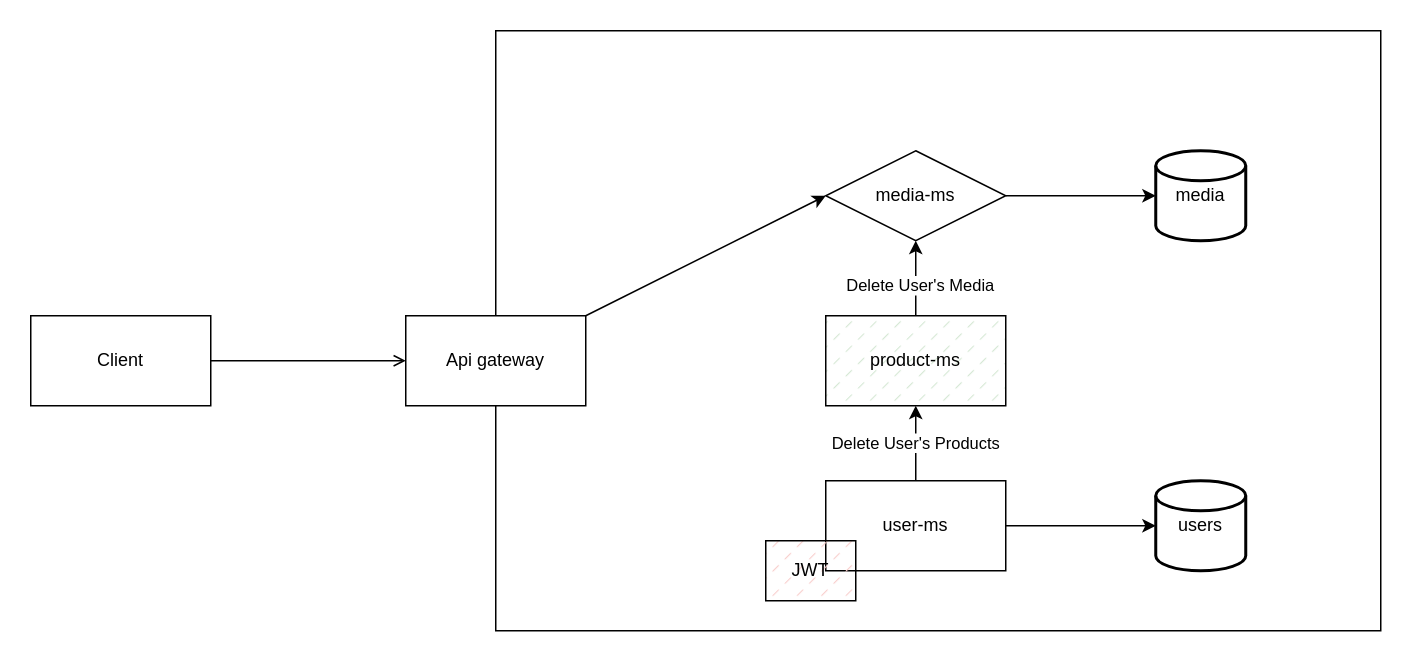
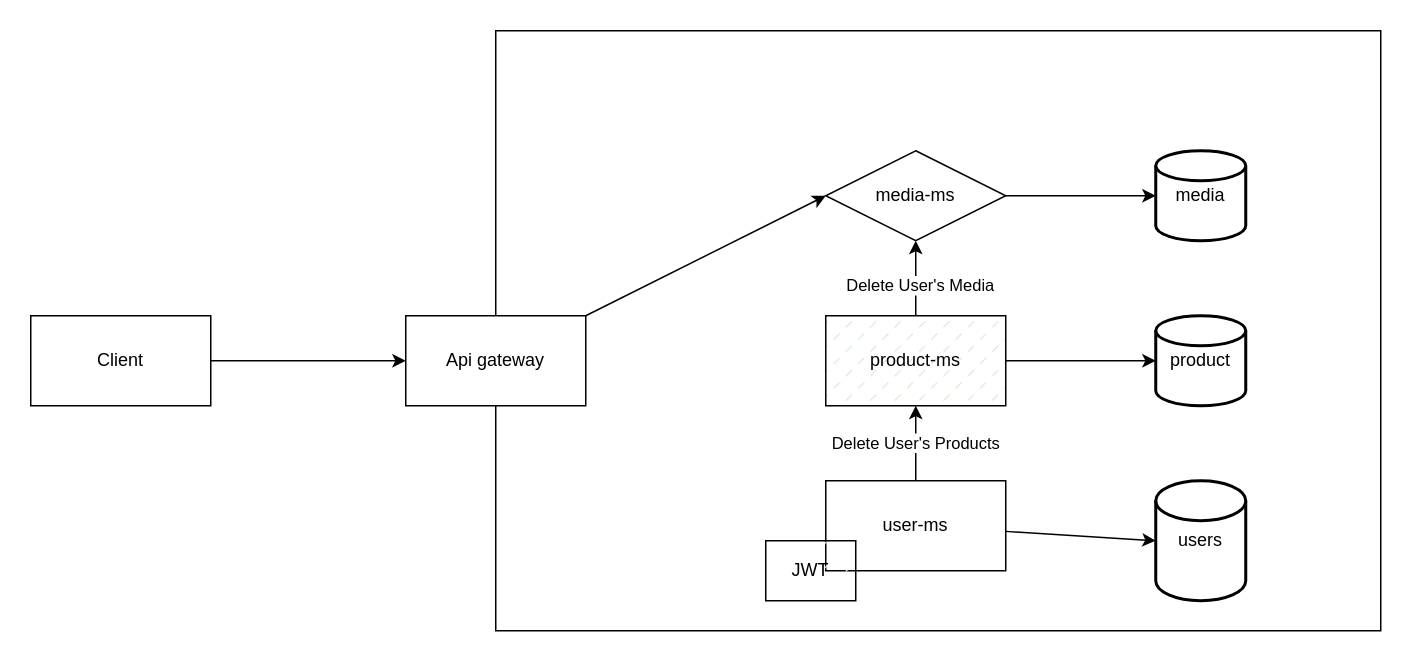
edge "Client" -> "Api gateway": arrowhead open -> classic
edge "product-ms" -> "product": added
node "product": added
node "users": size 90x90 -> 90x120
node "JWT": fillcolor #f8cecc -> #ffffff
